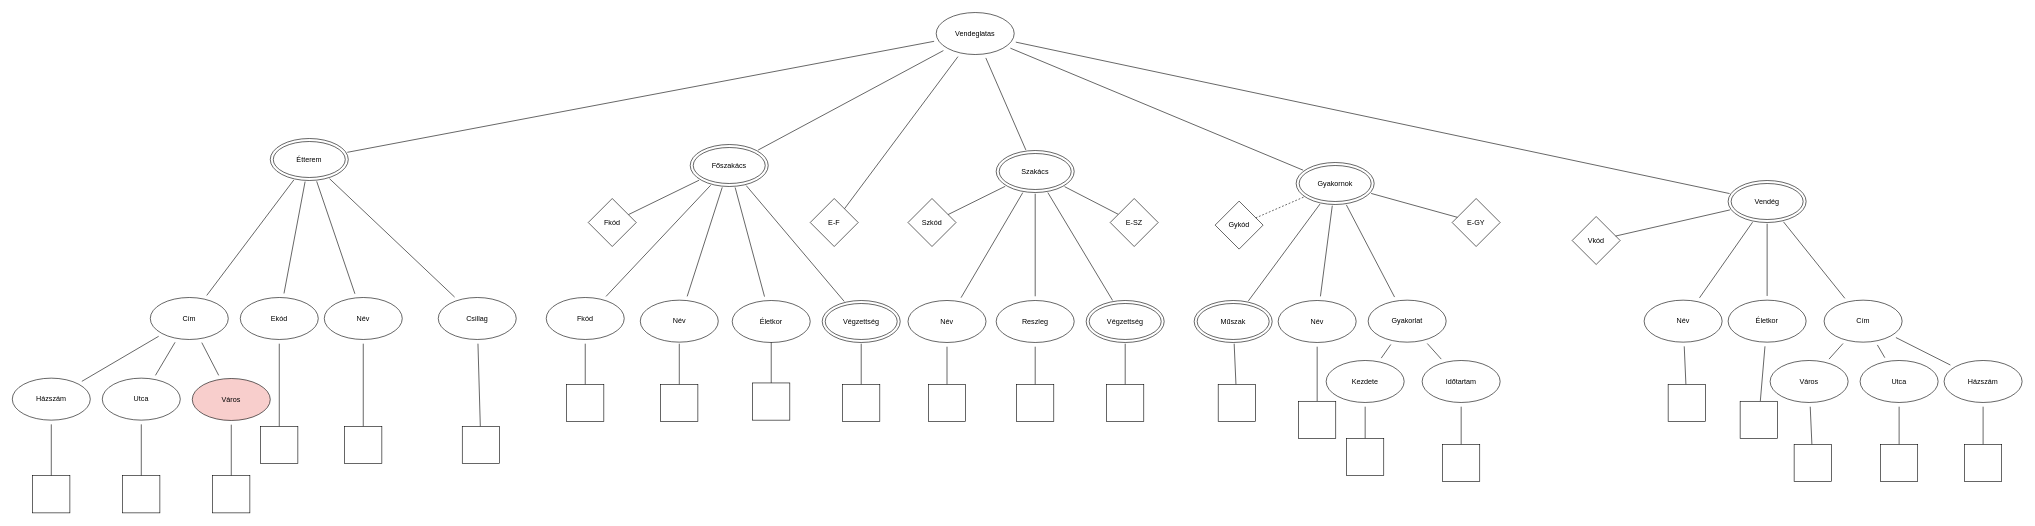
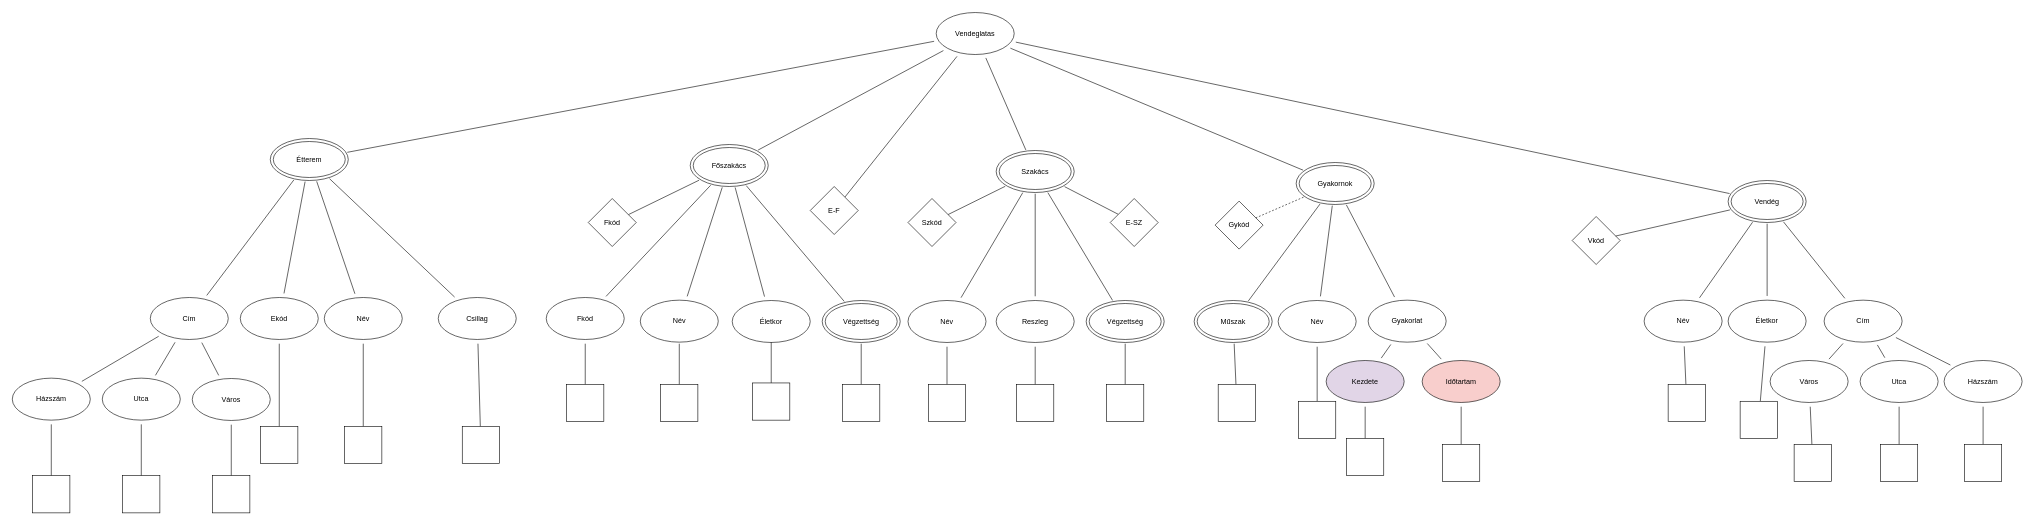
edge "Gyakornok" -- "E-GY": removed
node "E-F": moved (834, 222) -> (834, 210)
node "E-GY": removed
node "Kezdete": fillcolor #ffffff -> #e1d5e7
node "Időtartam": fillcolor #ffffff -> #f8cecc
node "Város": fillcolor #f8cecc -> #ffffff
